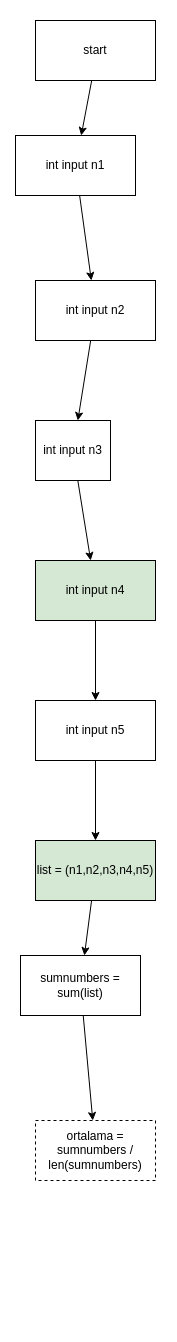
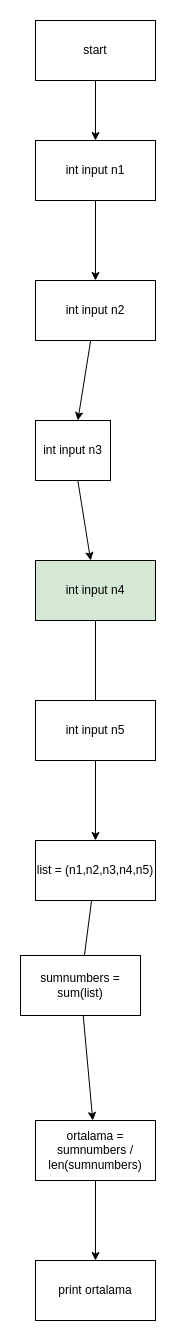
node "int input n1": moved (76, 166) -> (96, 171)
edge "int input n4" -> "int input n5": arrowhead classic -> none
node "list = (n1,n2,n3,n4,n5)": fillcolor #d5e8d4 -> #ffffff
edge "list = (n1,n2,n3,n4,n5)" -> "sumnumbers = sum(list)": arrowhead classic -> none
node "ortalama = sumnumbers / len(sumnumbers)": style dashed -> solid
edge "ortalama = sumnumbers / len(sumnumbers)" -> "print ortalama": added
node "print ortalama": added
